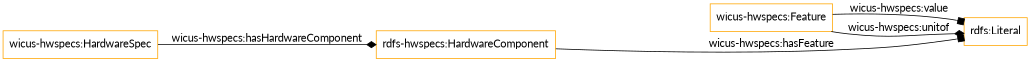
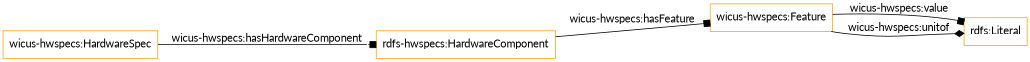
edge "wicus-hwspecs:HardwareSpec" -> "rdfs-hwspecs:HardwareComponent": arrowhead diamond -> box
edge "rdfs-hwspecs:HardwareComponent" -> "rdfs:Literal": now "rdfs-hwspecs:HardwareComponent" -> "wicus-hwspecs:Feature"
